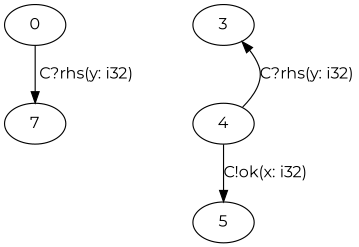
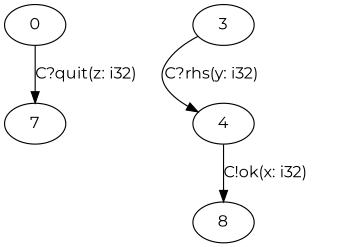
edge "0" -> "7": label "C?rhs(y: i32)" -> "C?quit(z: i32)"
edge "4" -> "3": reversed
node "5": label "5" -> "8"
